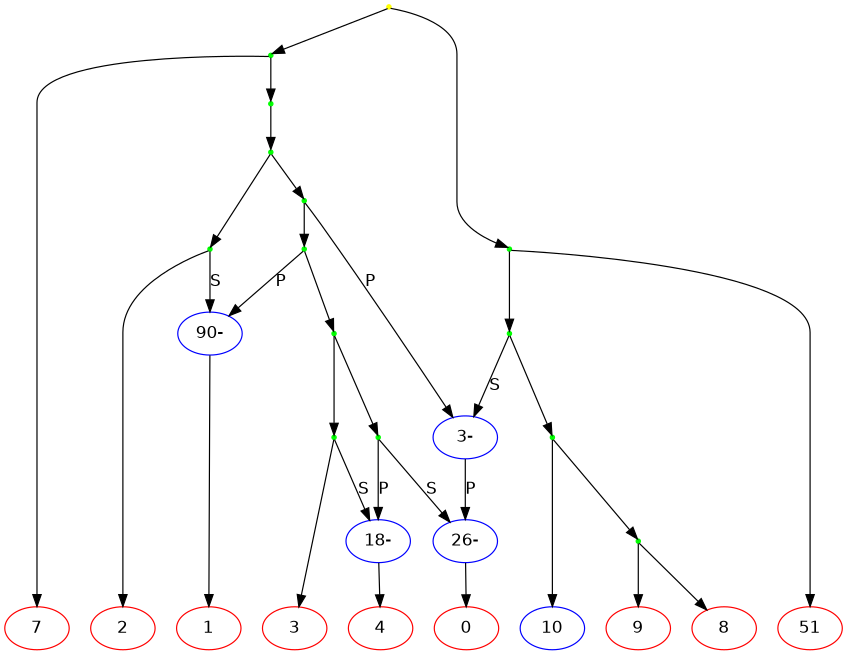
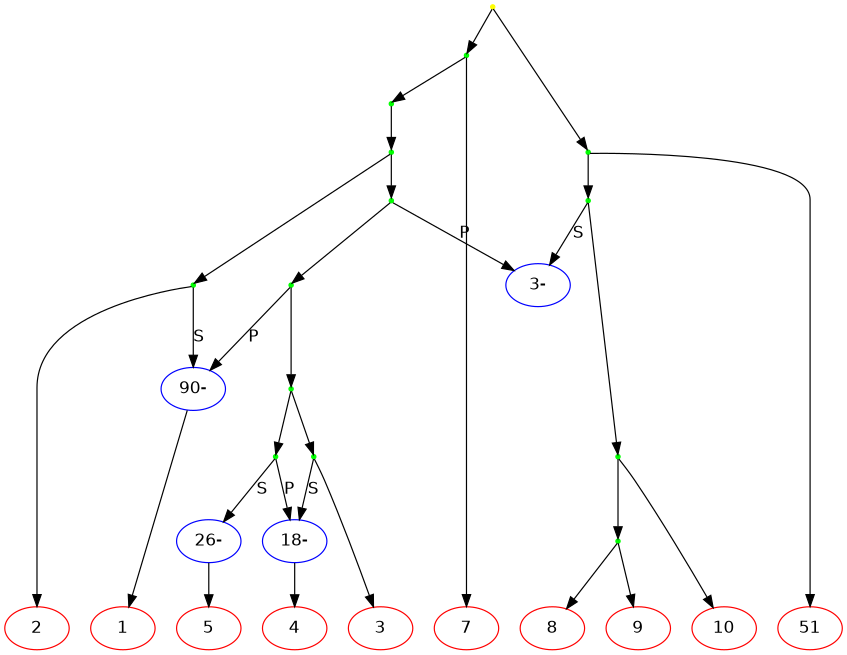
edge "3-" -> "26-": removed, label "P"
node "0": label "0" -> "5"
node "10": color blue -> red
